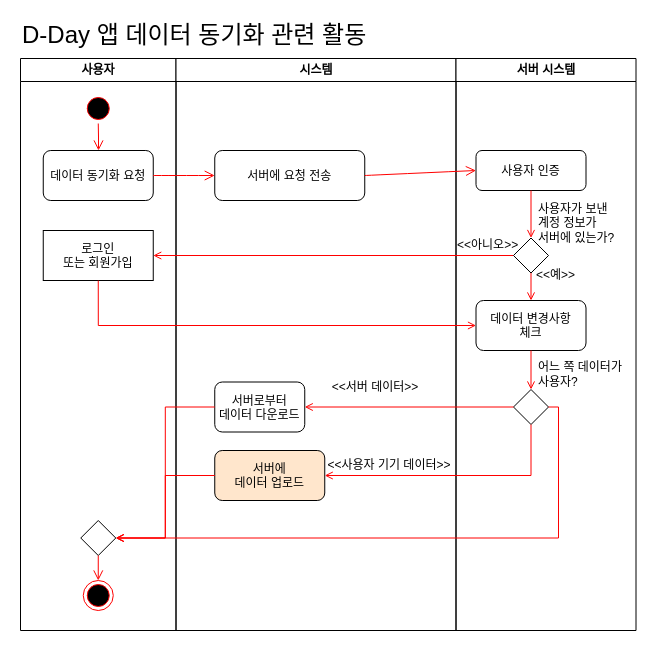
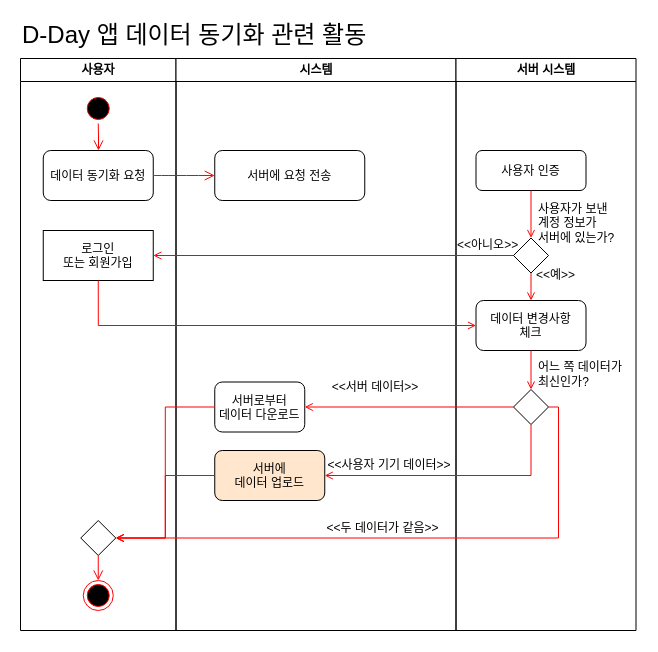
edge "서버에 요청 전송" -> "사용자 인증": removed
node "어느 쪽 데이터가 사용자?": label "어느 쪽 데이터가 사용자?" -> "어느 쪽 데이터가 최신인가?"
node "<<두 데이터가 같음>>": added
